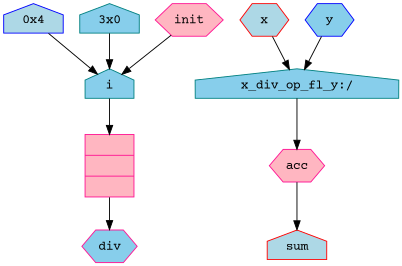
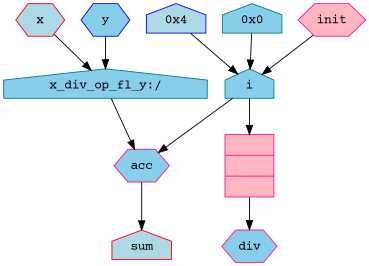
node "3x0": label "3x0" -> "0x0"
edge "i" -> "acc": added
node "acc": fillcolor lightpink -> skyblue
